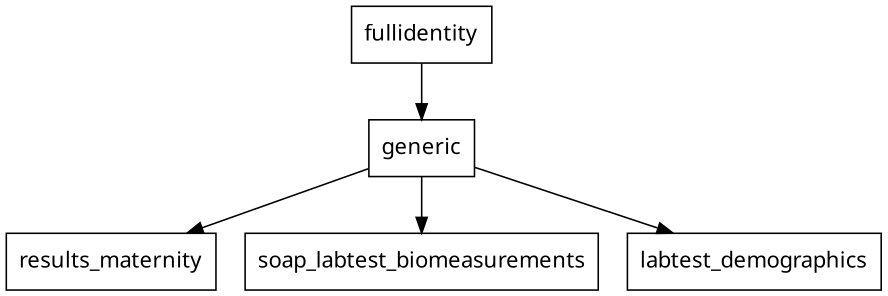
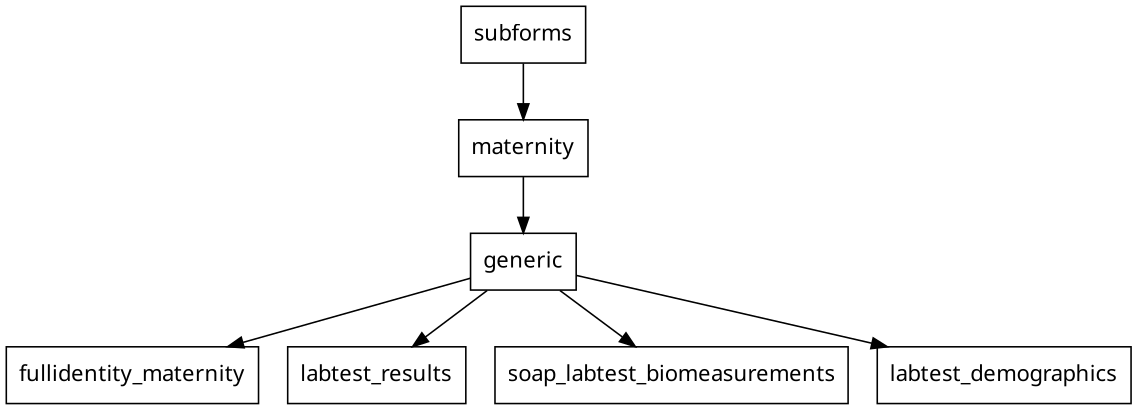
node "fullidentity": label "fullidentity" -> "maternity"
node "subforms": added
node "results_maternity": label "results_maternity" -> "fullidentity_maternity"
node "labtest_results": added
